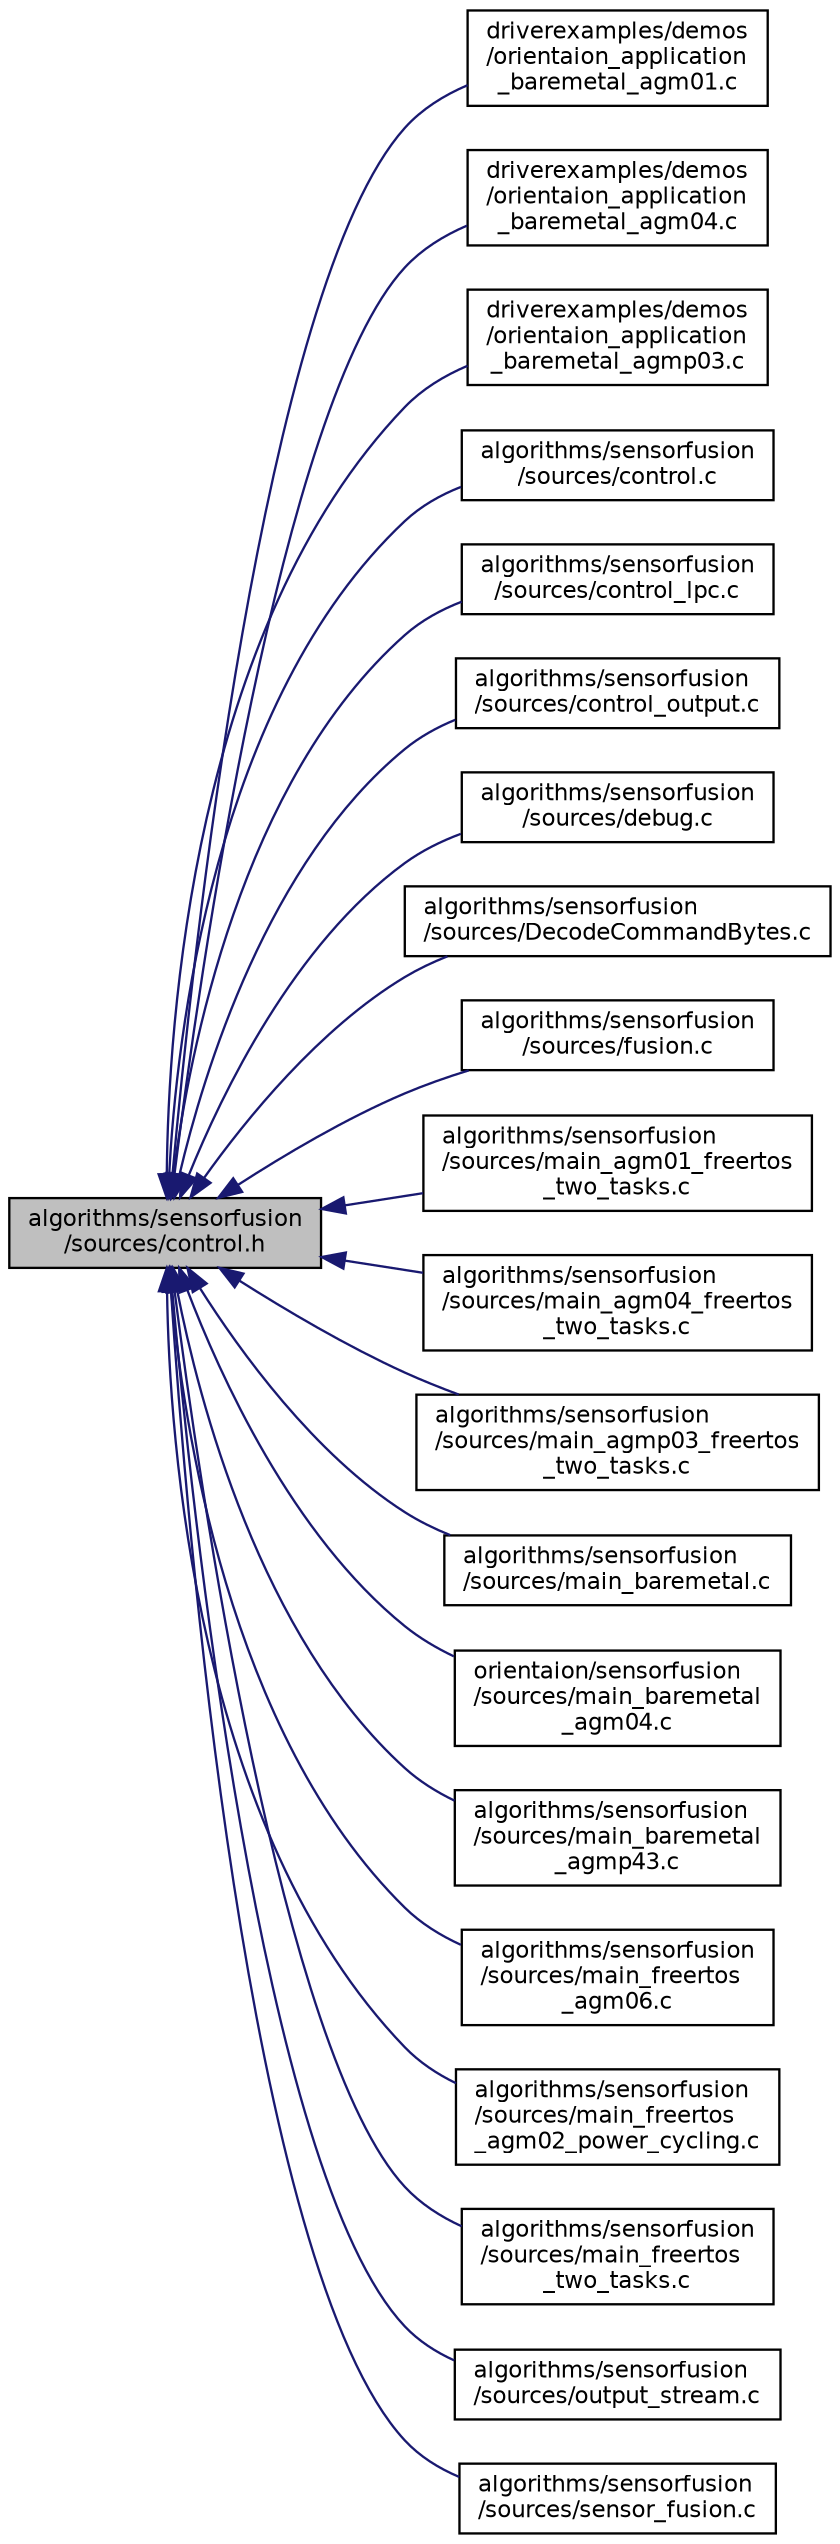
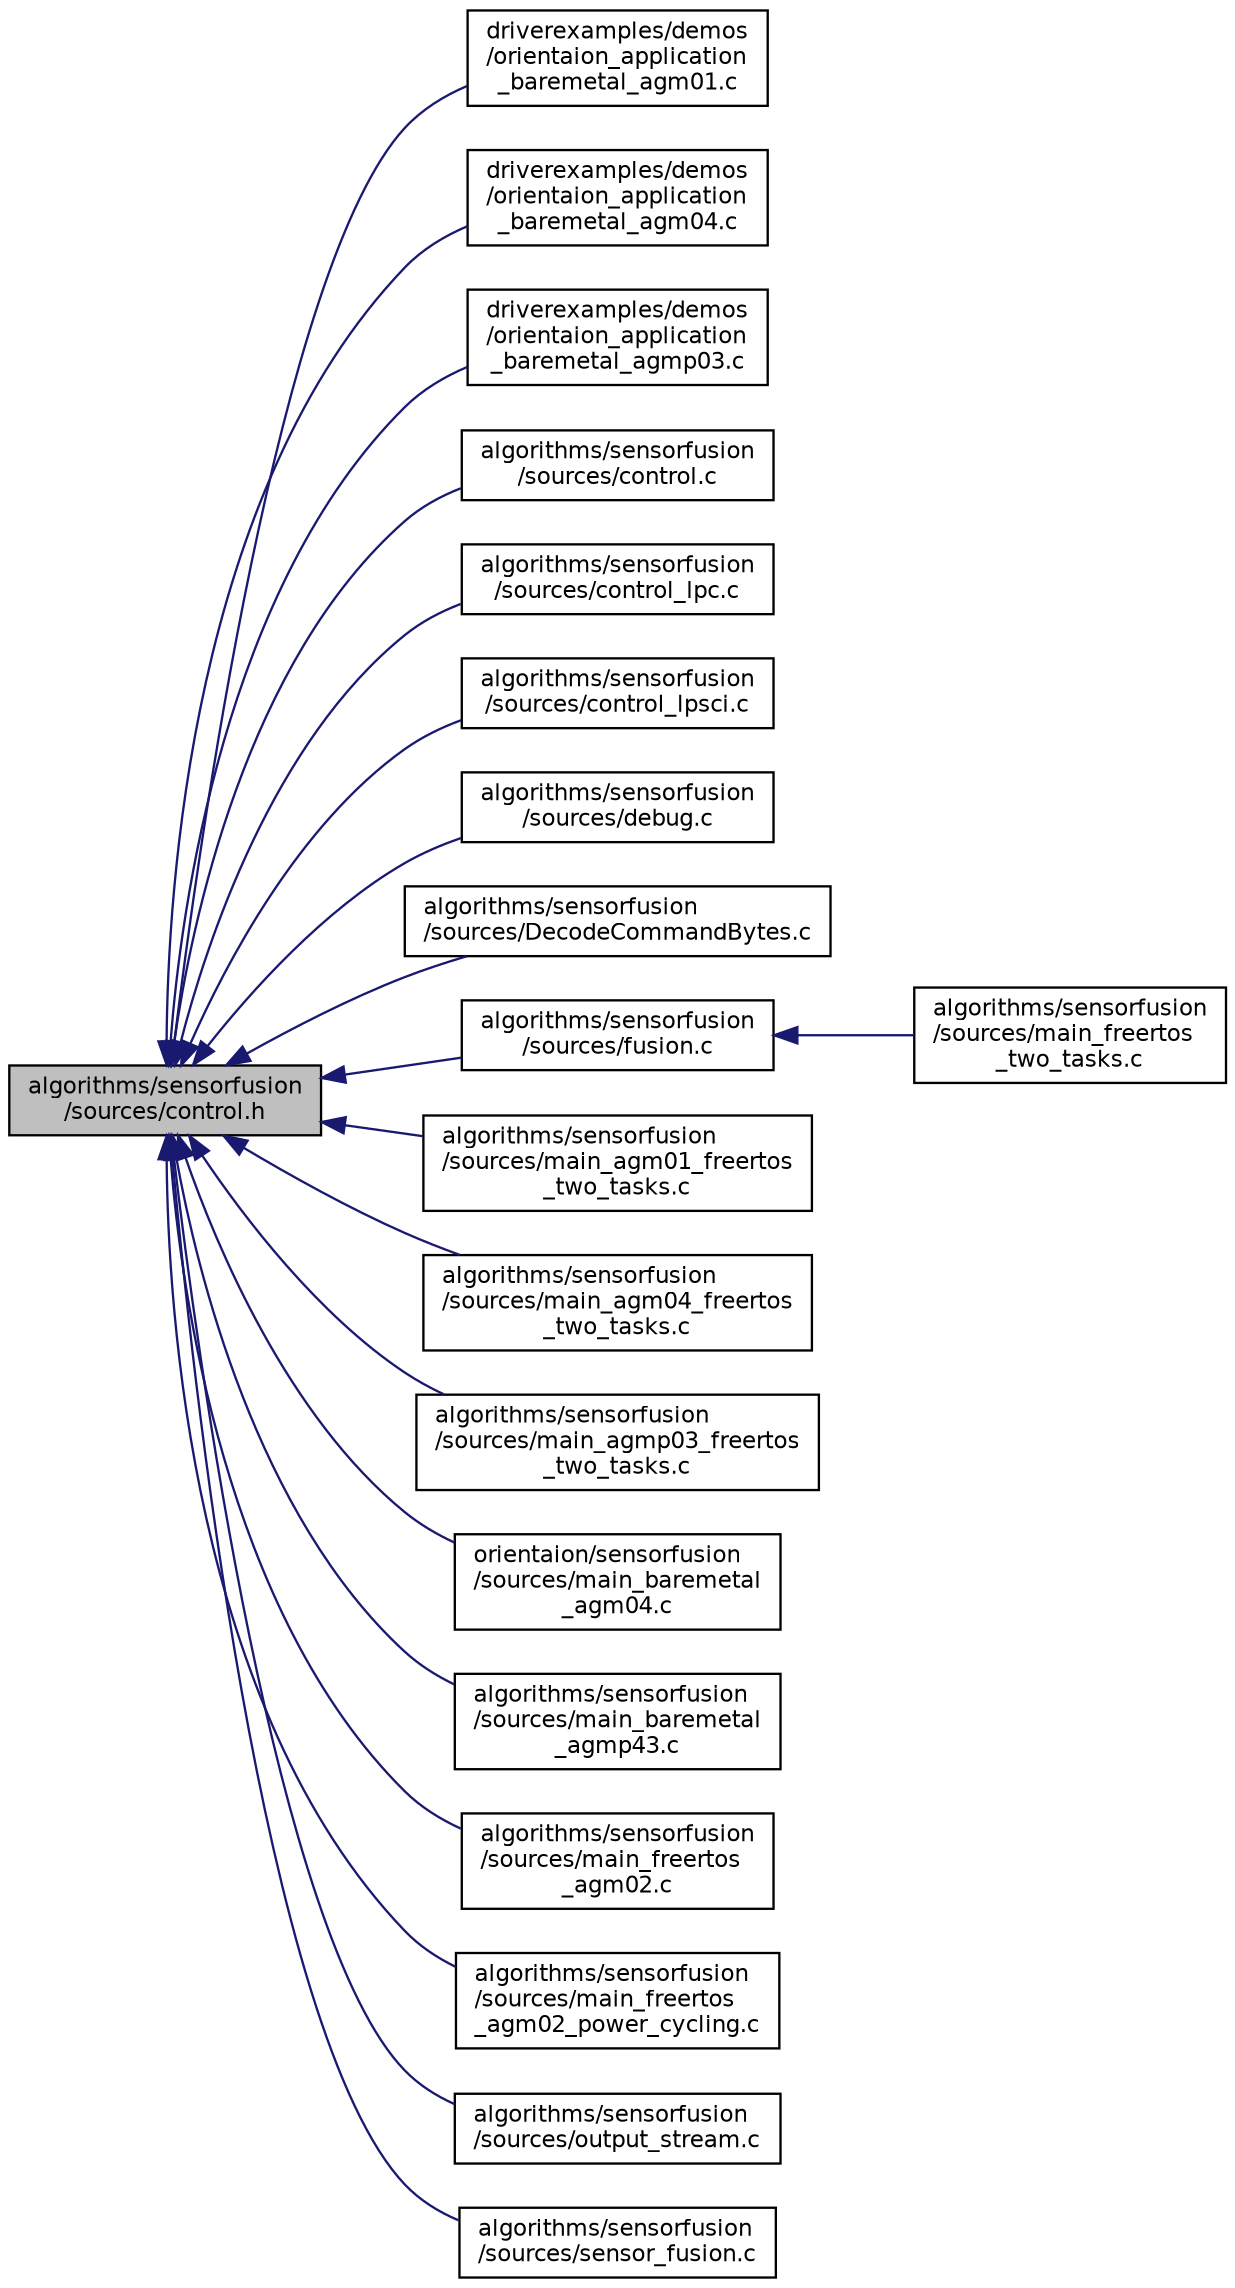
node "algorithms/sensorfusion /sources/control_output.c": label "algorithms/sensorfusion /sources/control_output.c" -> "algorithms/sensorfusion /sources/control_lpsci.c"
node "algorithms/sensorfusion /sources/main_baremetal.c": removed
edge "algorithms/sensorfusion /sources/main_freertos _two_tasks.c" -> "algorithms/sensorfusion /sources/control.h": now "algorithms/sensorfusion /sources/main_freertos _two_tasks.c" -> "algorithms/sensorfusion /sources/fusion.c"
node "algorithms/sensorfusion /sources/main_freertos _agm06.c": label "algorithms/sensorfusion /sources/main_freertos _agm06.c" -> "algorithms/sensorfusion /sources/main_freertos _agm02.c"
